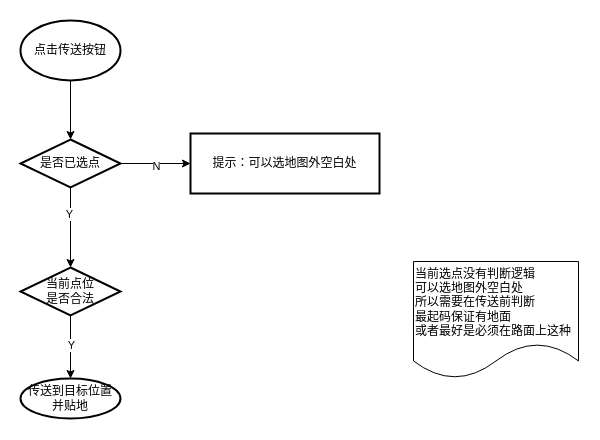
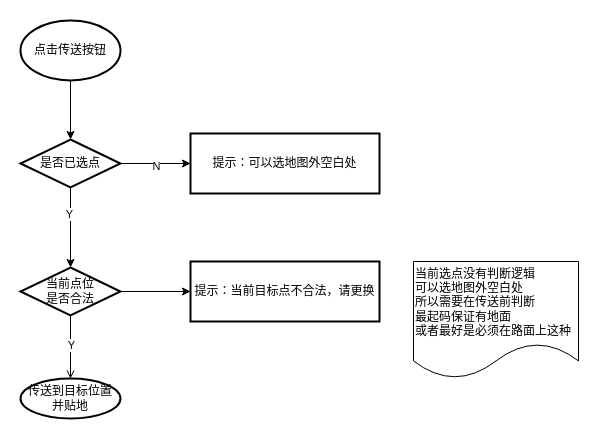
edge "当前点位 是否合法" -> "提示：当前目标点不合法，请更换": added
node "提示：当前目标点不合法，请更换": added
edge "当前点位 是否合法" -> "传送到目标位置 并贴地": arrowhead classic -> open
